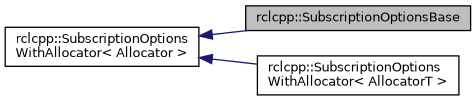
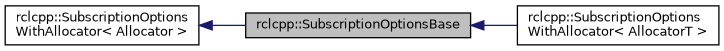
edge "rclcpp::SubscriptionOptions WithAllocator< AllocatorT >" -> "rclcpp::SubscriptionOptions WithAllocator< Allocator >": now "rclcpp::SubscriptionOptions WithAllocator< AllocatorT >" -> "rclcpp::SubscriptionOptionsBase"
